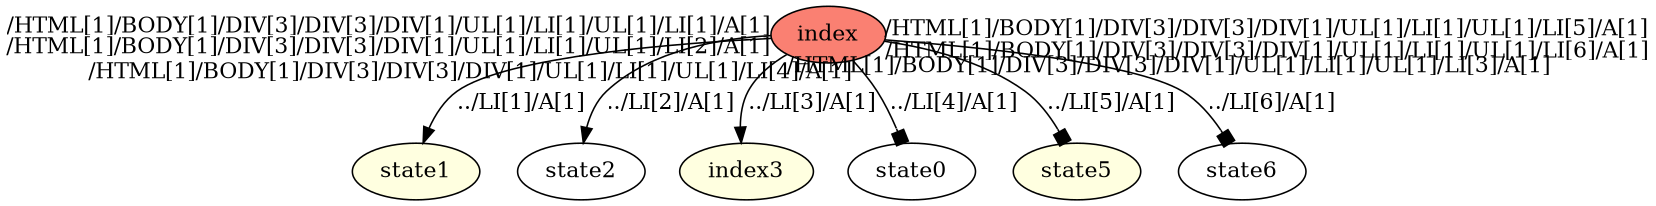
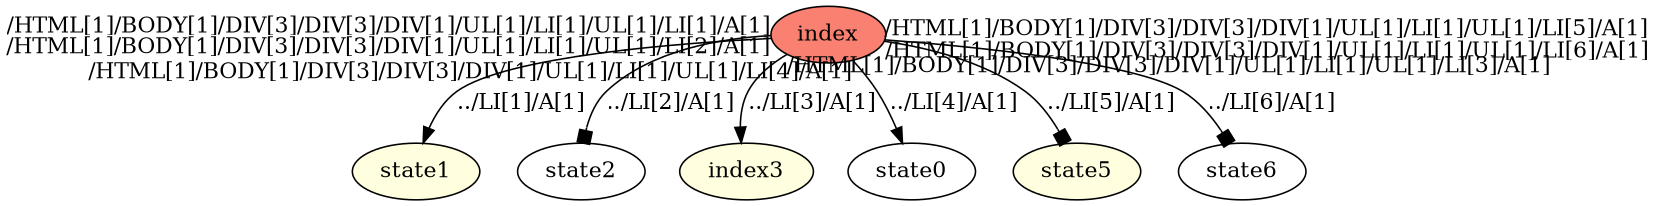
edge "index" -> "state2": arrowhead normal -> box
edge "index" -> "state0": arrowhead box -> normal
